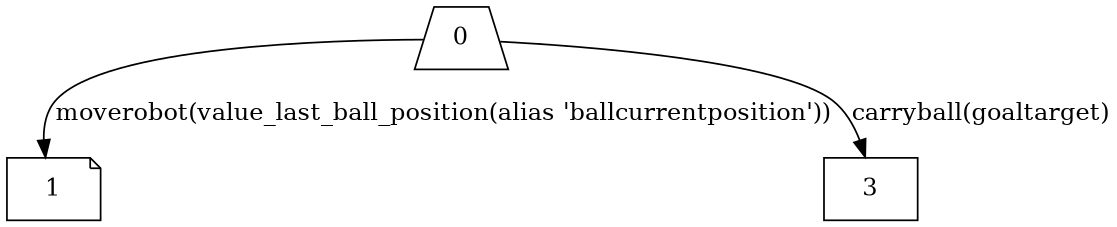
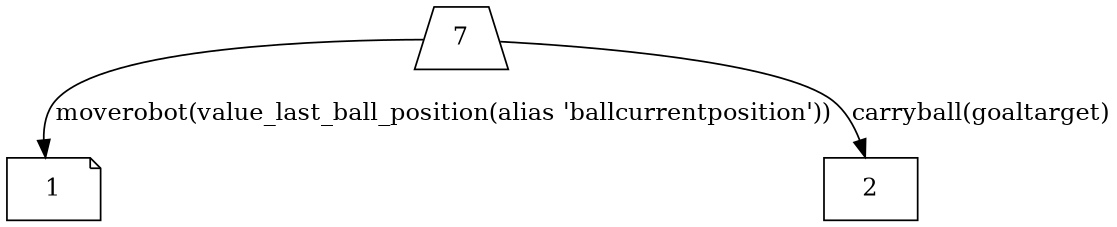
node "0": label "0" -> "7"
node "3": label "3" -> "2"
